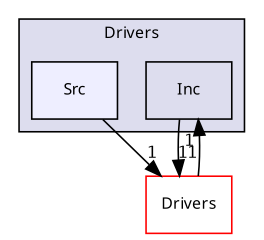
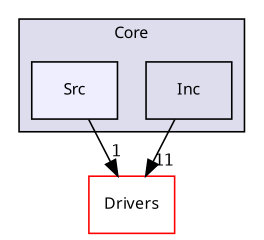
cluster "Drivers": label "Drivers" -> "Core"
edge "Drivers" -> "Inc": removed
